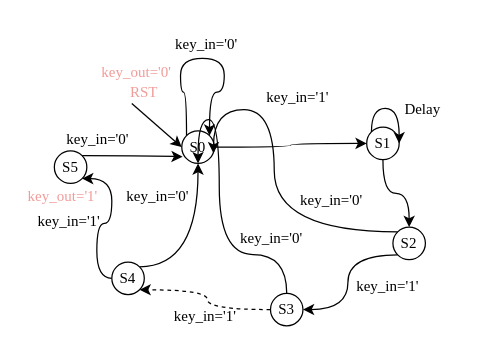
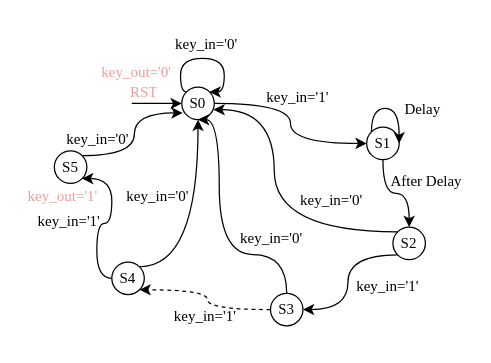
node "S0": moved (198, 147) -> (198, 103)
node "After Delay": added
